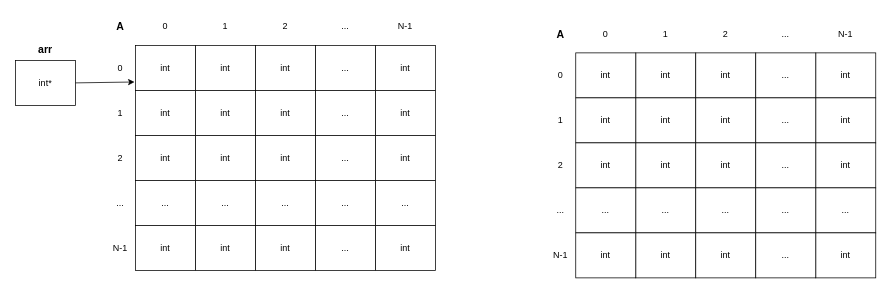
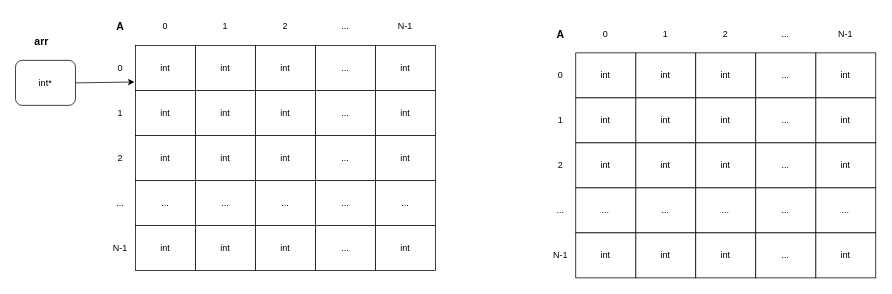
node "arr": moved (45, 49) -> (42, 42)
node "int*": shape rectangle -> rounded rectangle
